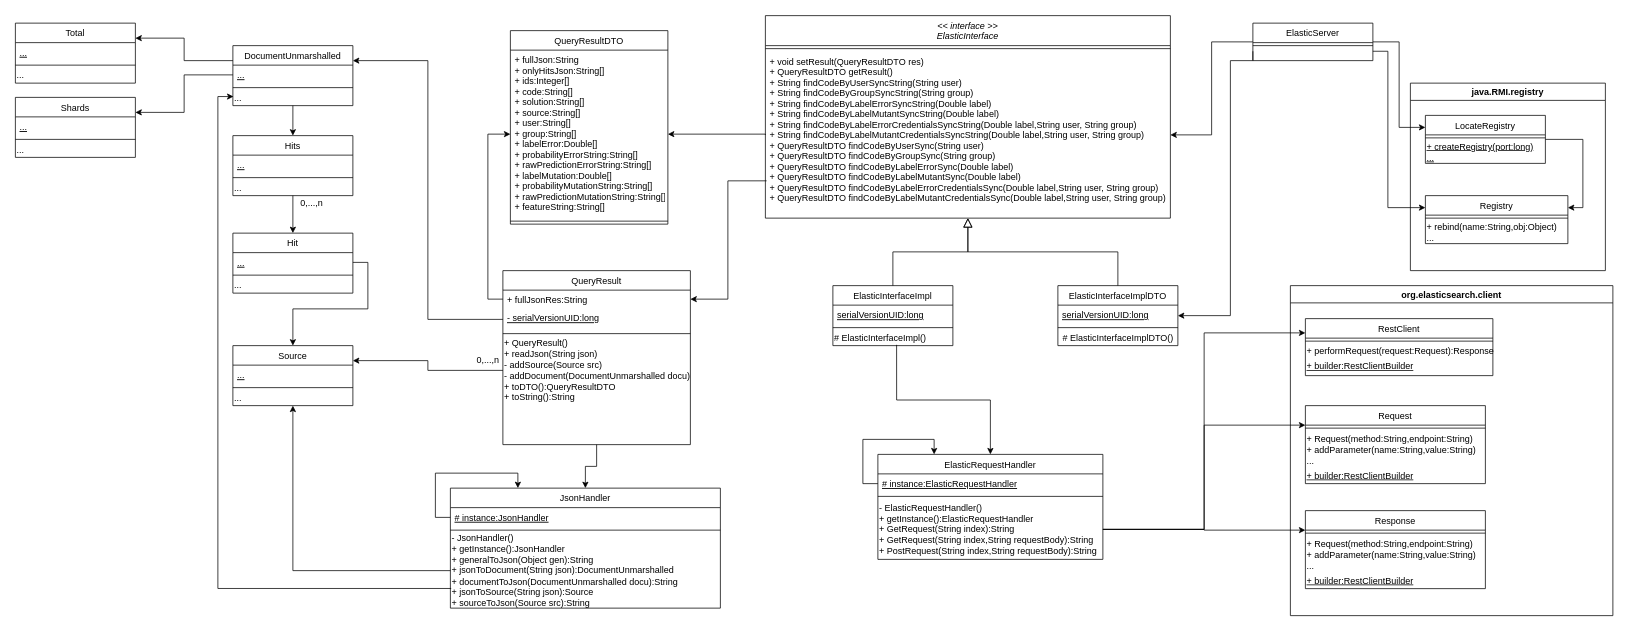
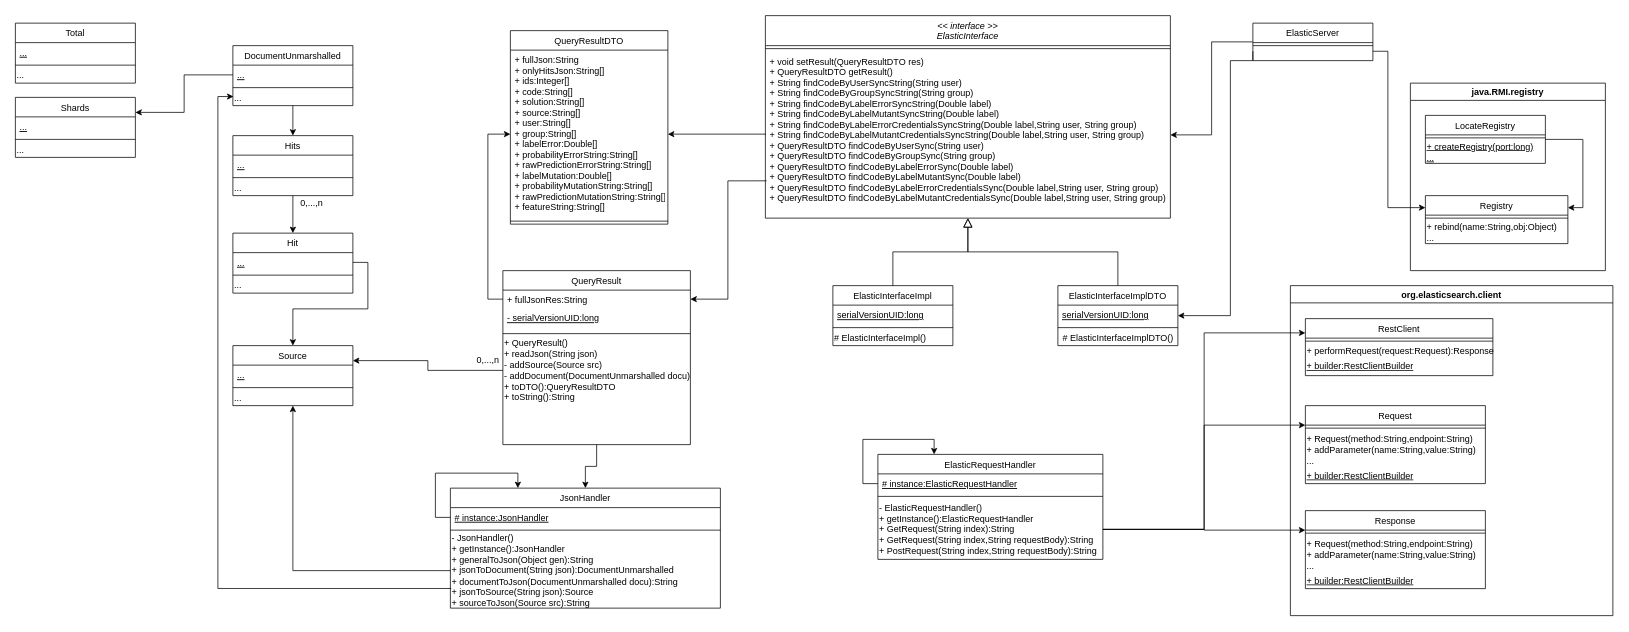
edge "DocumentUnmarshalled" -> "Total": removed
edge "ElasticServer" -> "LocateRegistry": removed
edge "- serialVersionUID:long" -> "DocumentUnmarshalled": removed
edge "# ElasticInterfaceImpl()" -> "ElasticRequestHandler": removed
